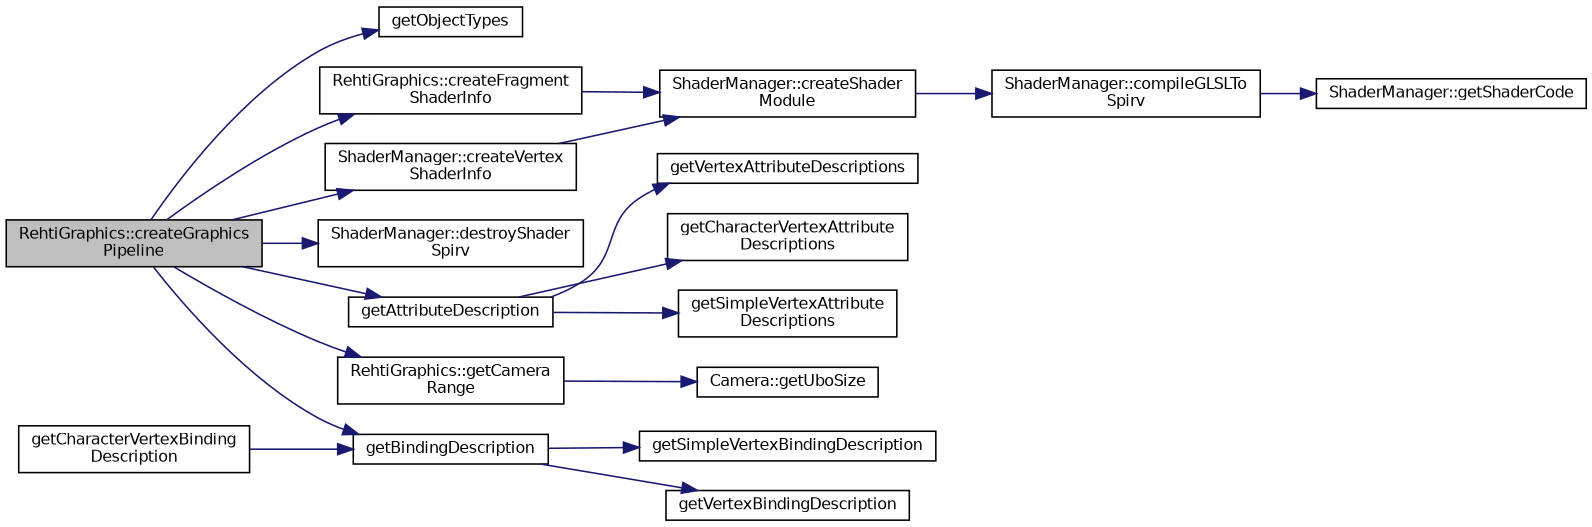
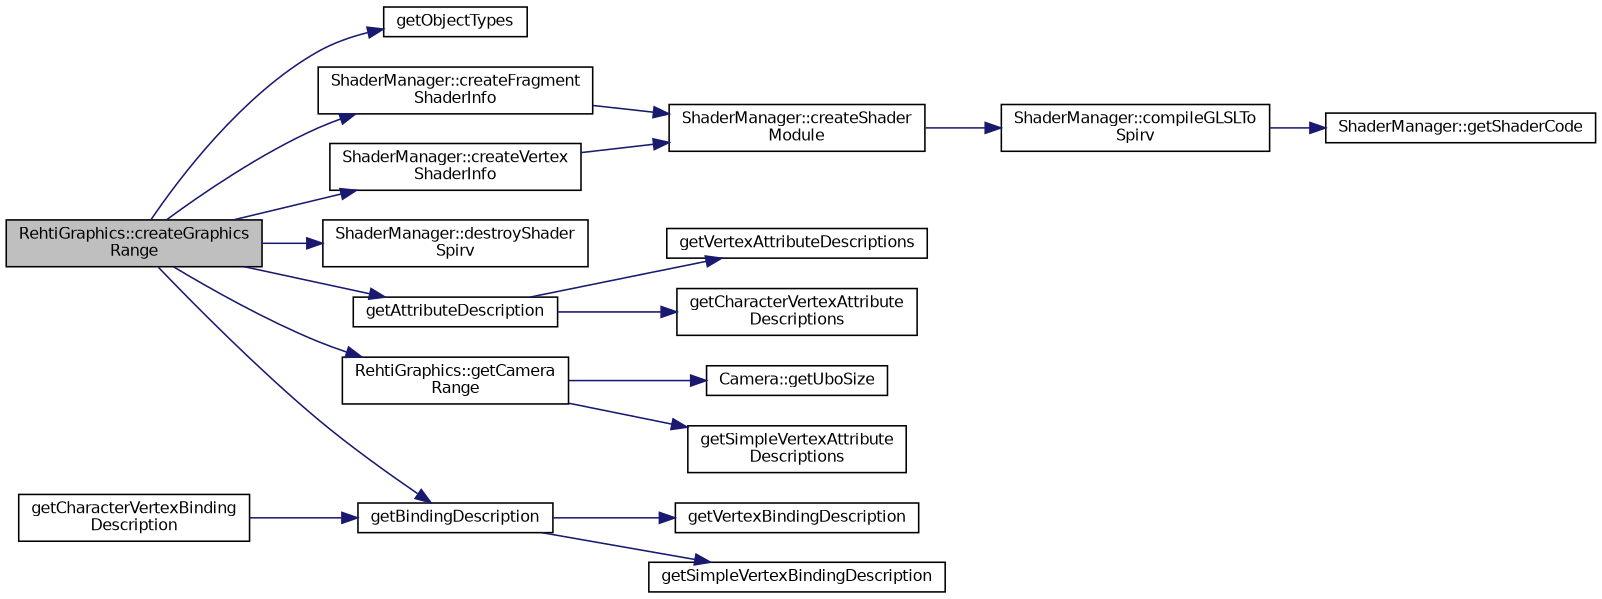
node "RehtiGraphics::createFragment ShaderInfo": label "RehtiGraphics::createFragment ShaderInfo" -> "ShaderManager::createFragment ShaderInfo"
node "RehtiGraphics::createGraphics Pipeline": label "RehtiGraphics::createGraphics Pipeline" -> "RehtiGraphics::createGraphics Range"
edge "getAttributeDescription" -> "getSimpleVertexAttribute Descriptions": now "RehtiGraphics::getCamera Range" -> "getSimpleVertexAttribute Descriptions"
